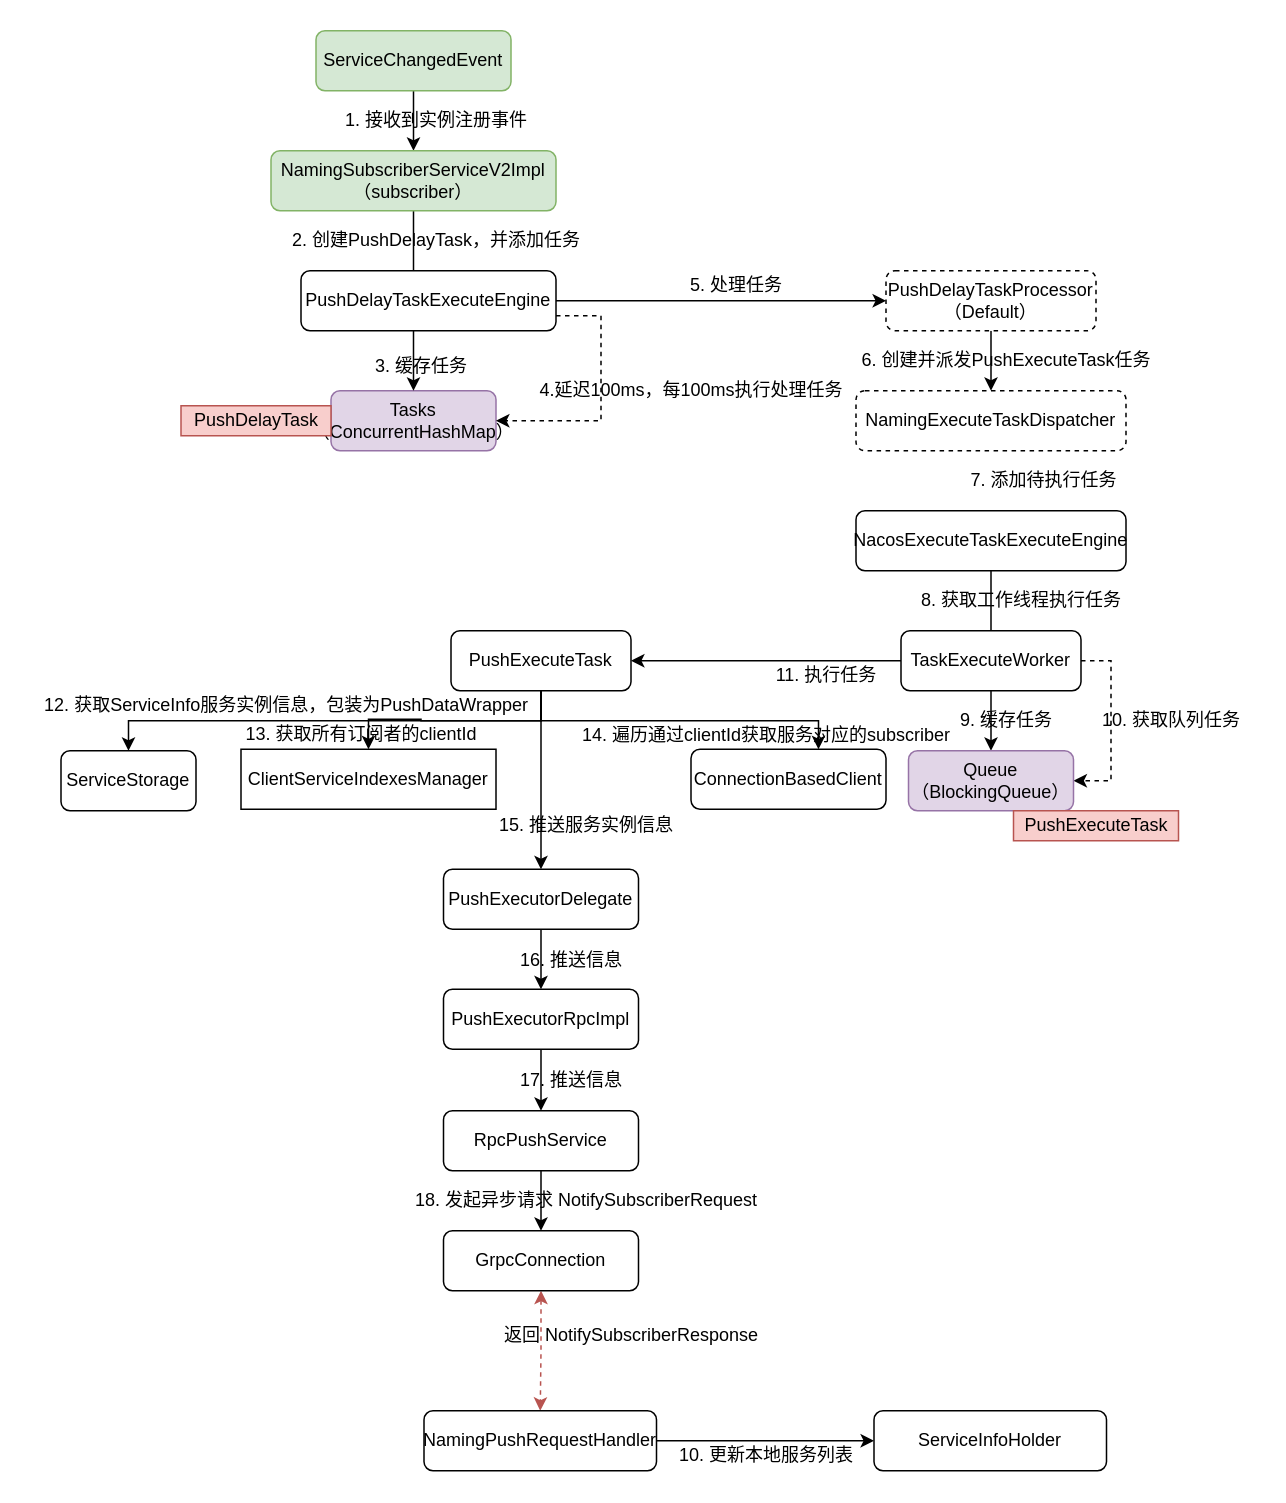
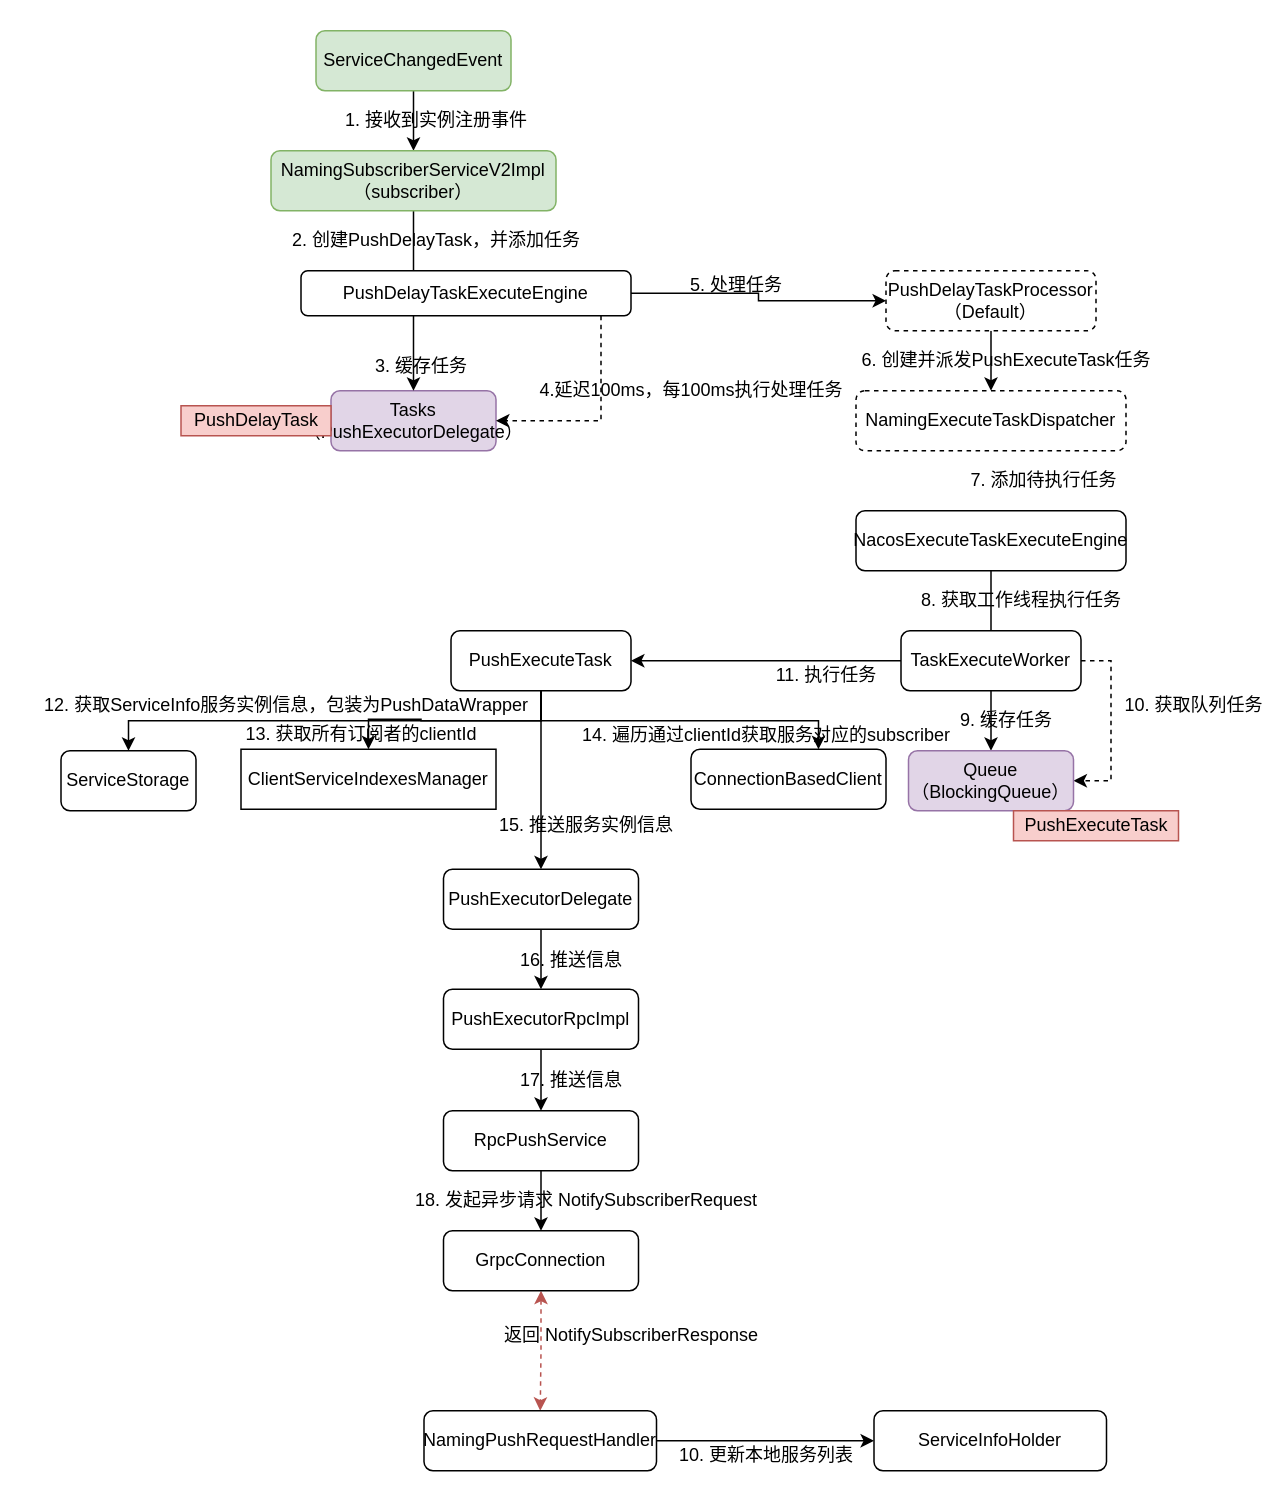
node "PushDelayTaskExecuteEngine": size 255x60 -> 330x45
node "Tasks （ConcurrentHashMap）": label "Tasks （ConcurrentHashMap）" -> "Tasks （PushExecutorDelegate）"
node "10. 获取队列任务": moved (1171, 721) -> (1193, 706)
